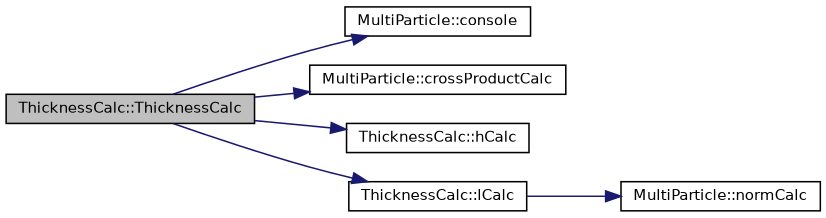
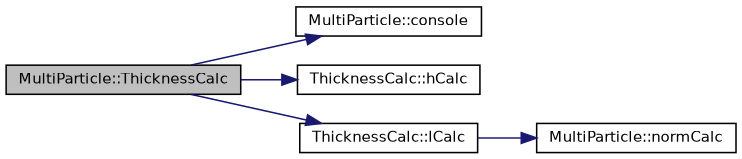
node "MultiParticle::crossProductCalc": removed
node "ThicknessCalc::ThicknessCalc": label "ThicknessCalc::ThicknessCalc" -> "MultiParticle::ThicknessCalc"
